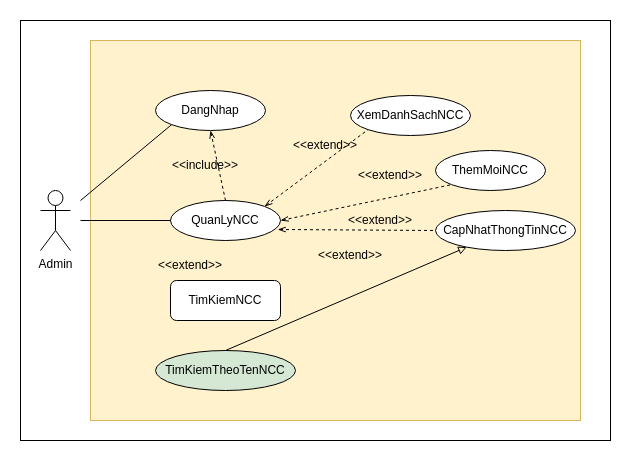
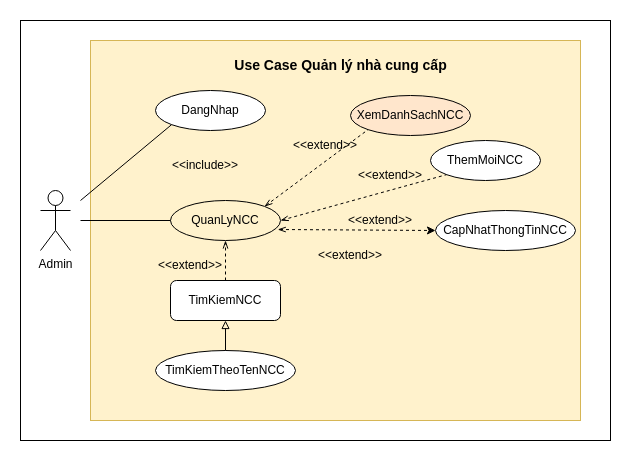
node "Use Case Quản lý nhà cung cấp": added
node "XemDanhSachNCC": fillcolor #ffffff -> #ffe6cc
edge "QuanLyNCC" -> "DangNhap": removed
node "ThemMoiNCC": moved (491, 171) -> (486, 161)
node "QuanLyNCC": fillcolor #ffffff -> #fff2cc
edge "CapNhatThongTinNCC" -> "QuanLyNCC": arrowhead none -> classic
edge "TimKiemNCC" -> "QuanLyNCC": added
edge "TimKiemTheoTenNCC" -> "CapNhatThongTinNCC": now "TimKiemTheoTenNCC" -> "TimKiemNCC"
node "TimKiemTheoTenNCC": fillcolor #d5e8d4 -> #ffffff
